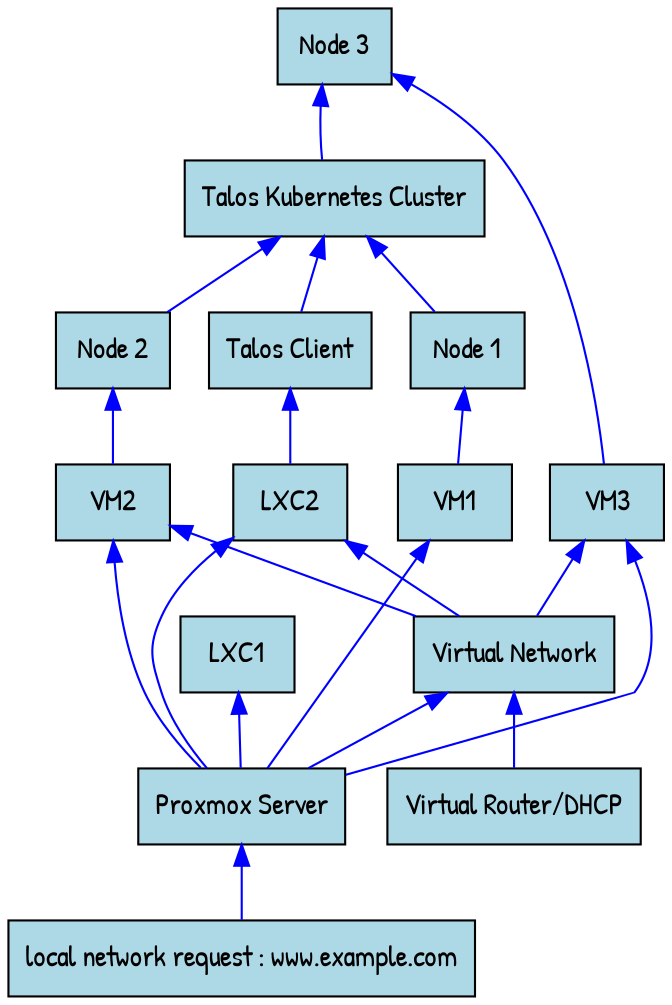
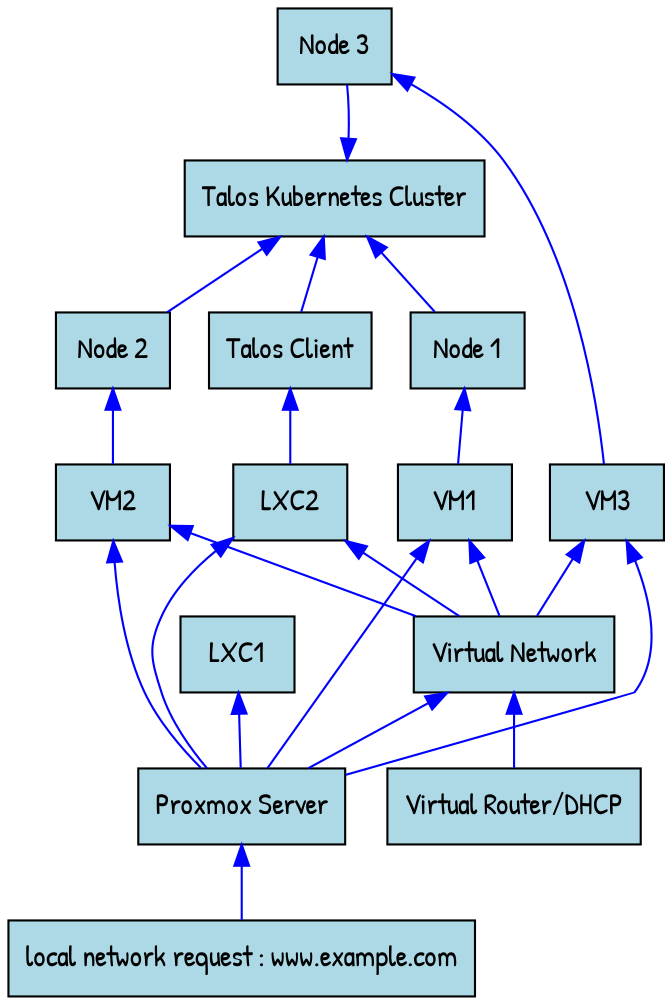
edge "Talos Kubernetes Cluster" -> "Node 3": reversed
edge "Virtual Network" -> "VM1": added
